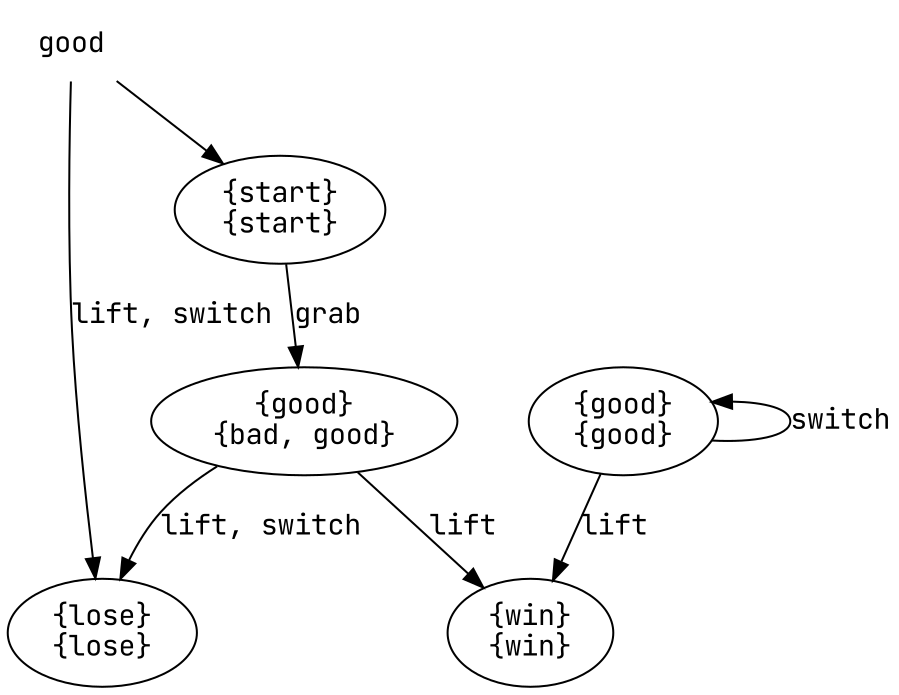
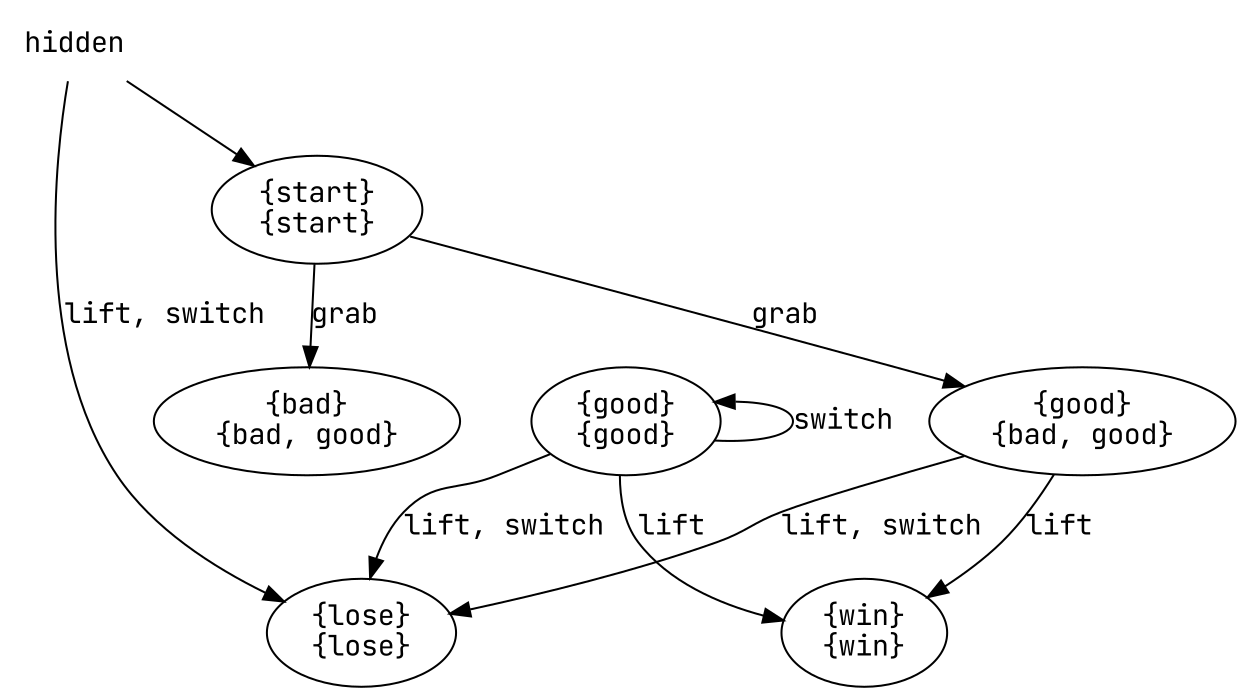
node "good": label "good" -> "hidden"
node "{bad} {bad, good}": added
edge "{good} {good}" -> "{lose} {lose}": added, label "lift, switch"
